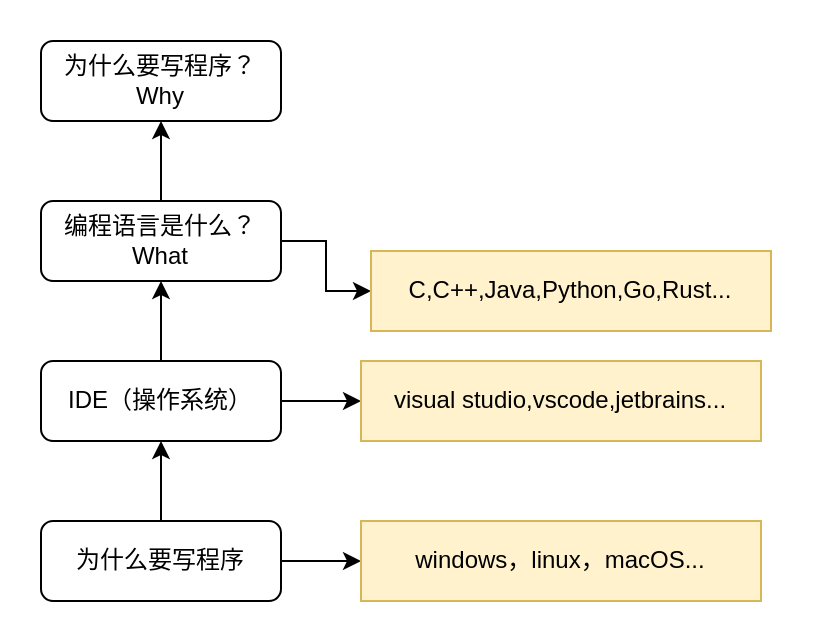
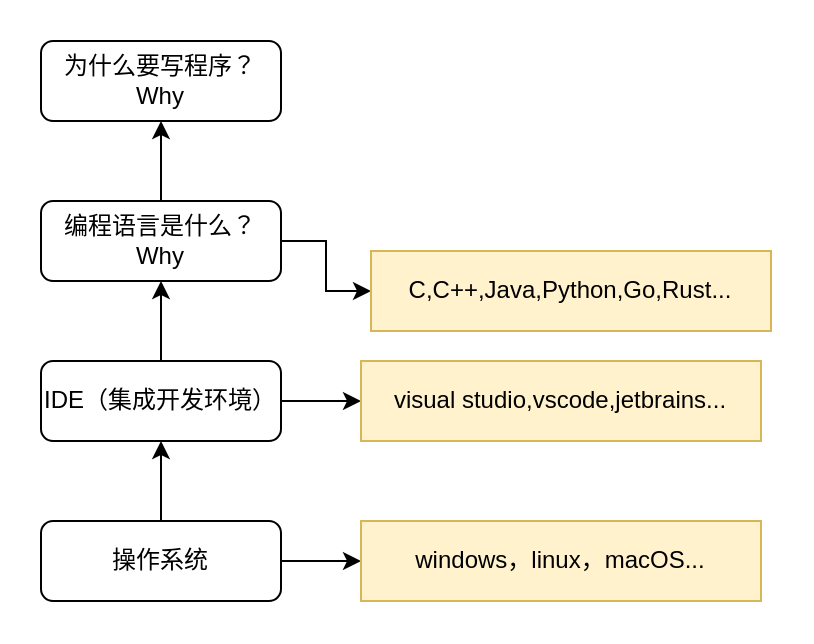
node "编程语言是什么？ What": label "编程语言是什么？ What" -> "编程语言是什么？ Why"
node "IDE（操作系统）": label "IDE（操作系统）" -> "IDE（集成开发环境）"
node "为什么要写程序": label "为什么要写程序" -> "操作系统"
